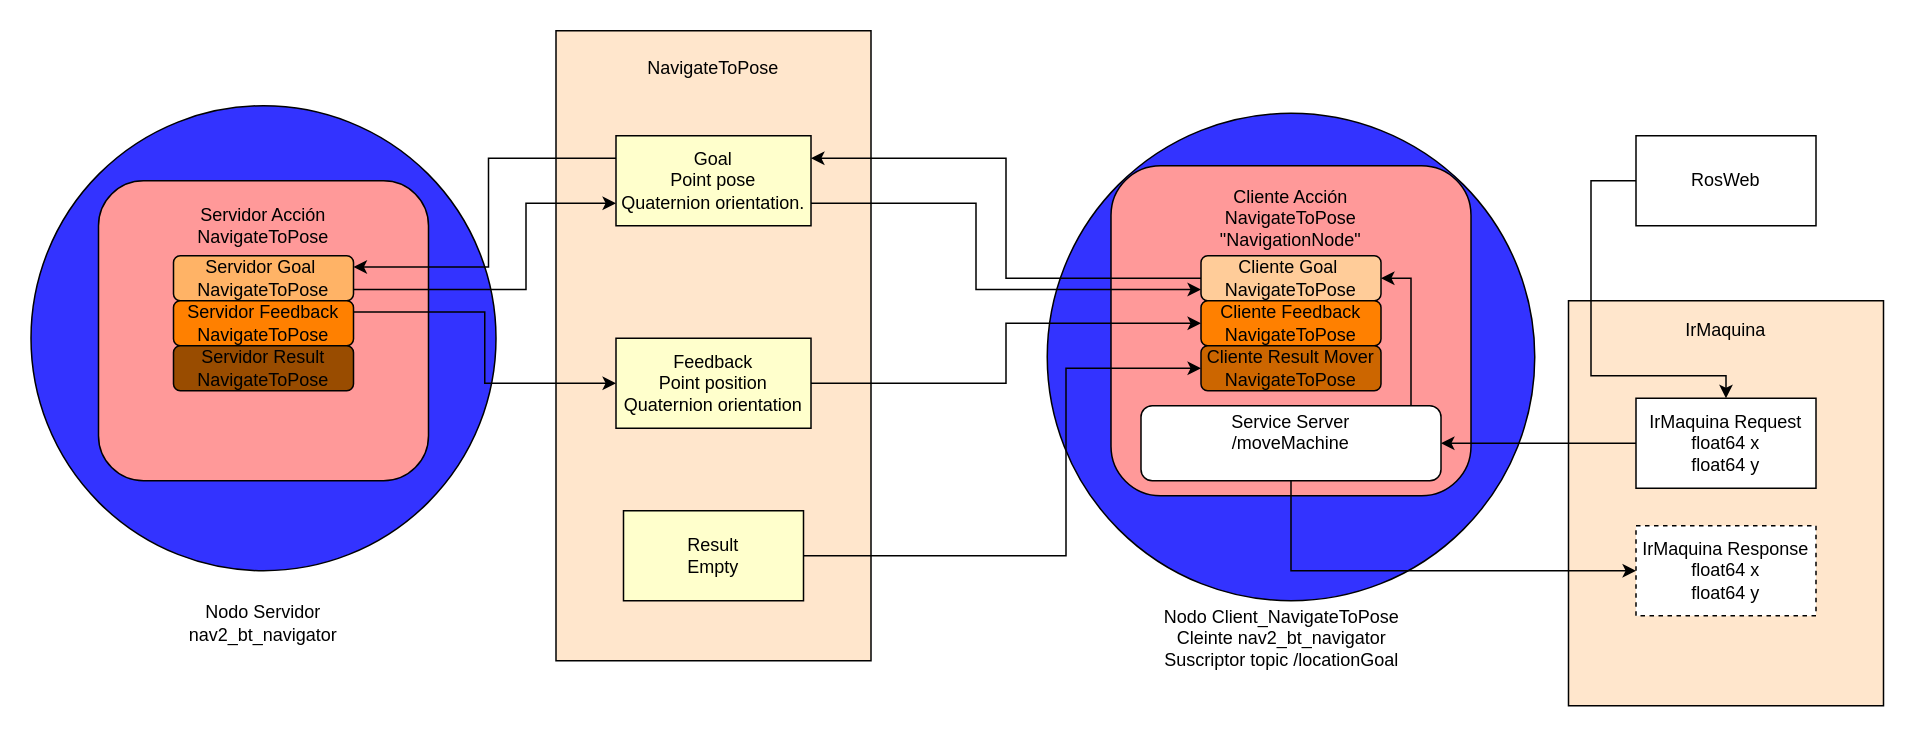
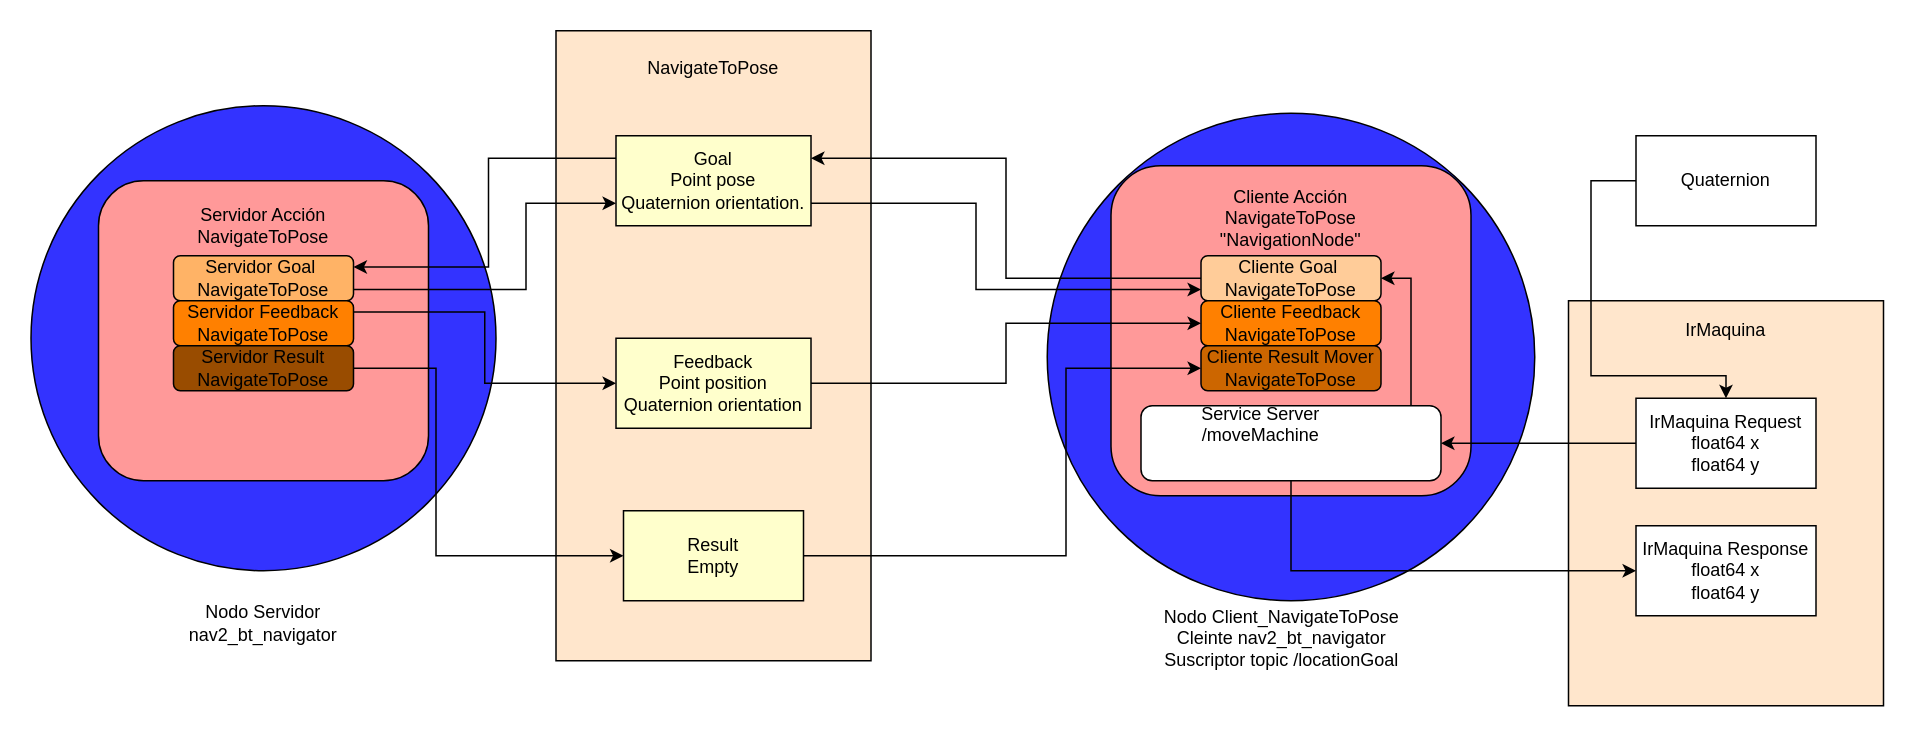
node "RosWeb": label "RosWeb" -> "Quaternion"
node "Service Server /moveMachine": moved (1291, 443) -> (1261, 436)
edge "Servidor Result NavigateToPose" -> "Result Empty": added
node "IrMaquina Response float64 x float64 y": style dashed -> solid
